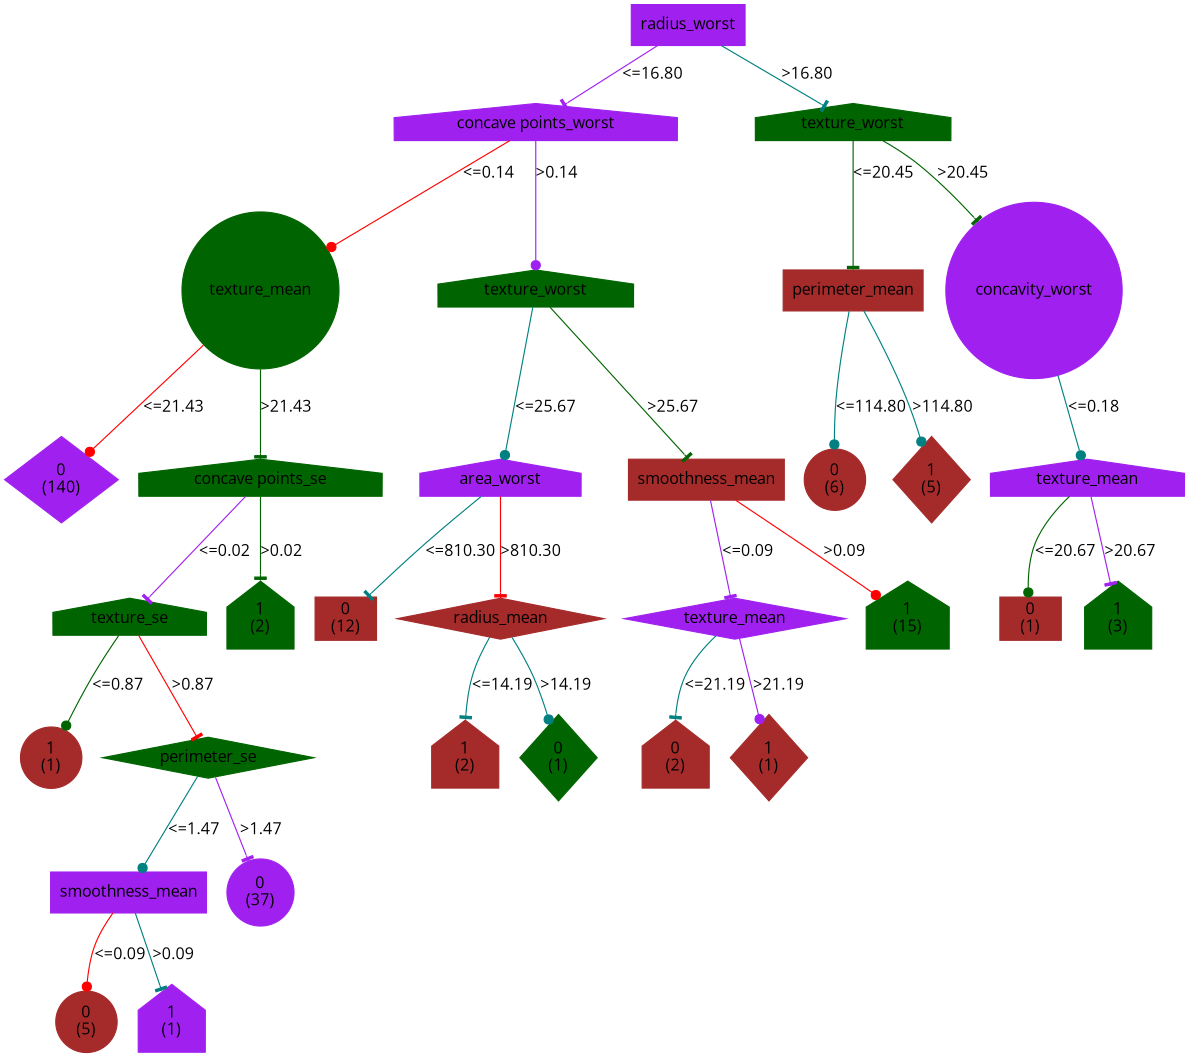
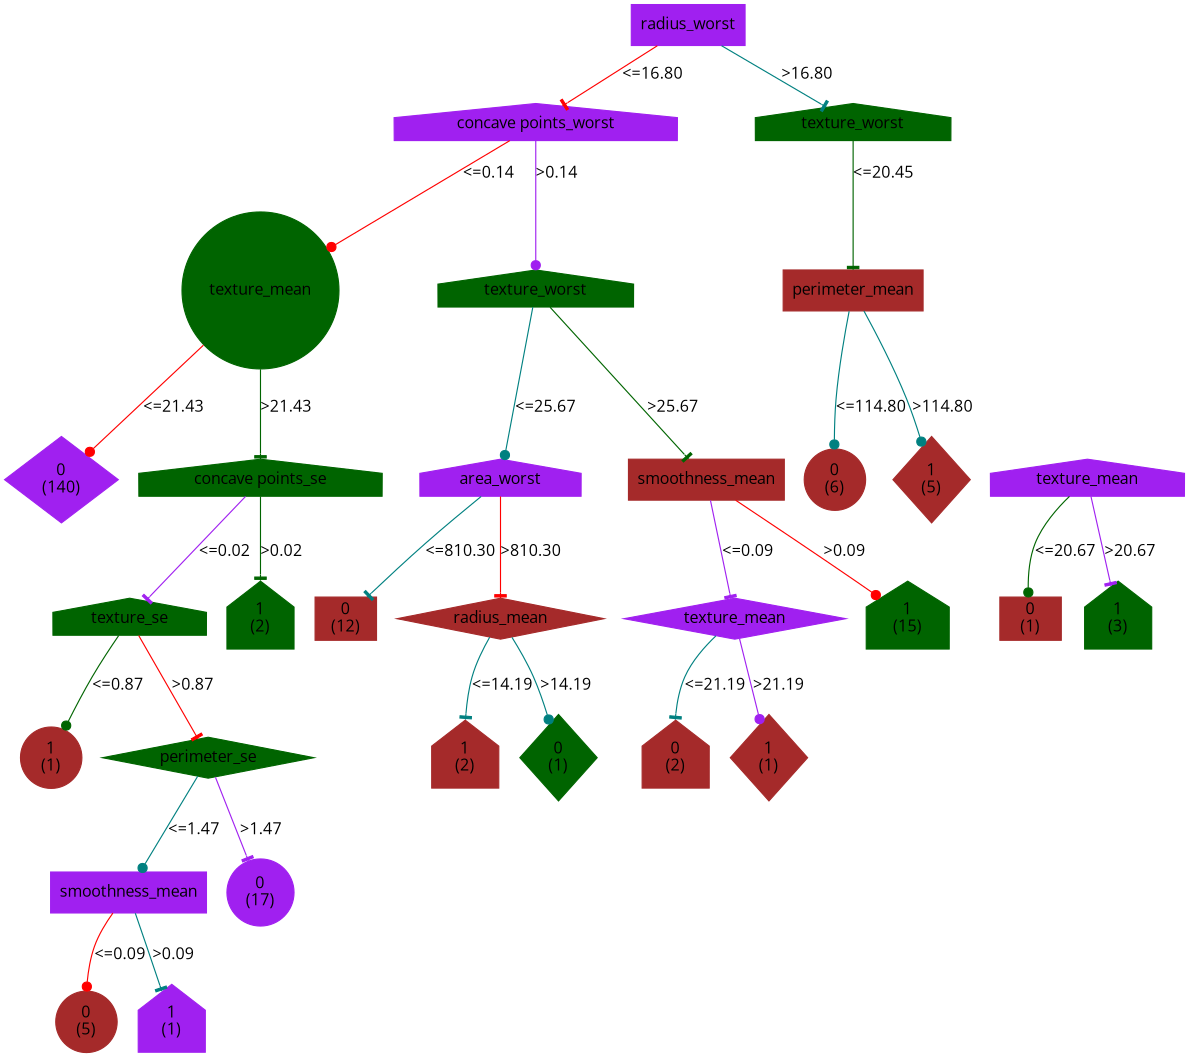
edge "radius_worst" -> "concave points_worst": color purple -> red
node "concavity_worst": removed
node "0 (37)": label "0 (37)" -> "0 (17)"
